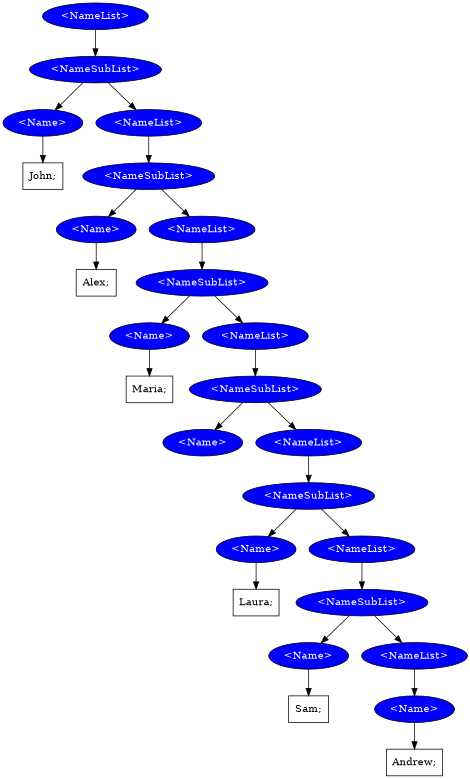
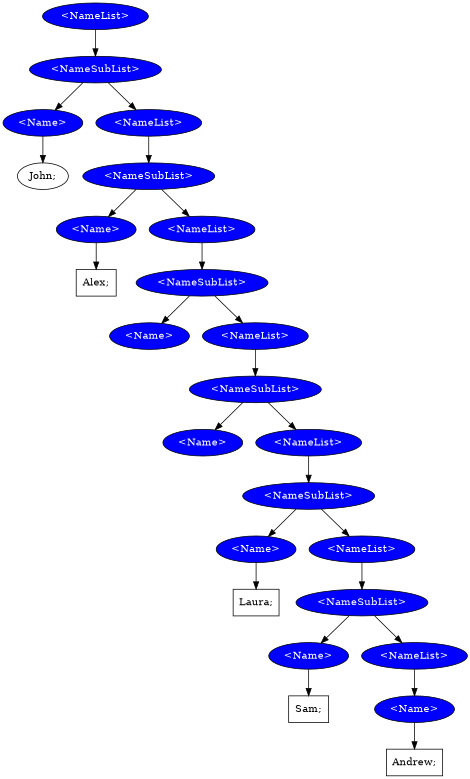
node "John;": shape box -> ellipse
node "Maria;": removed
